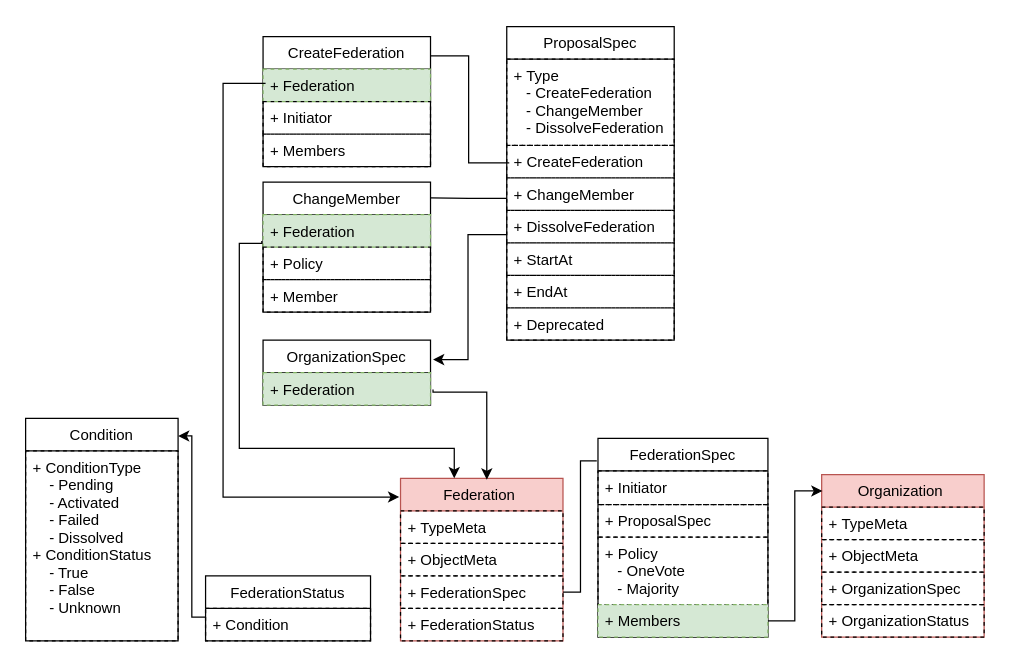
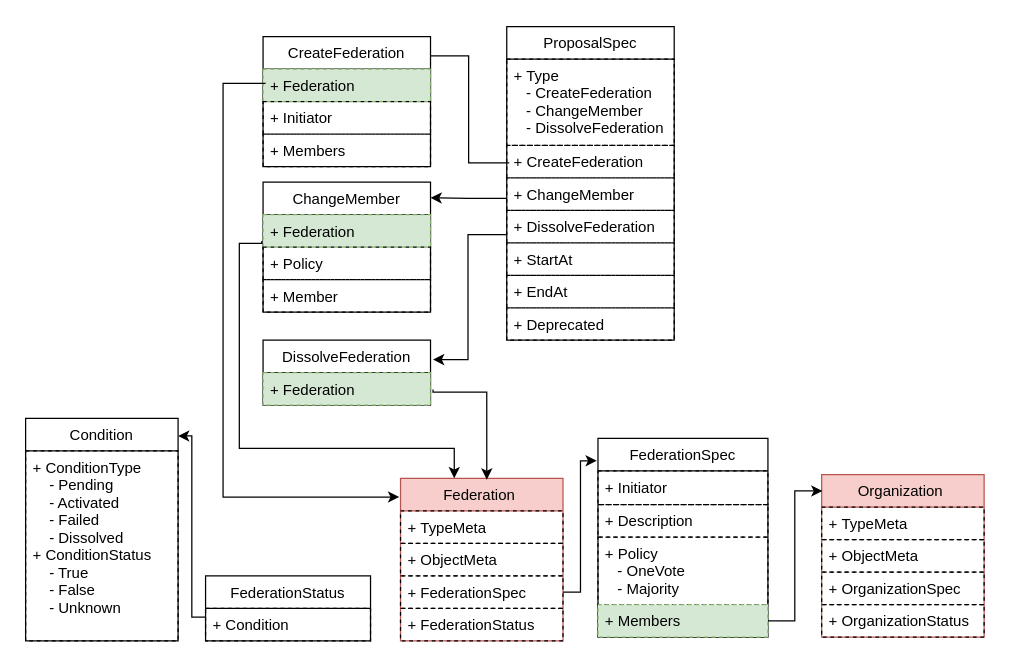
edge "+ ChangeMember" -- "ChangeMember": arrowhead none -> classic
node "OrganizationSpec": label "OrganizationSpec" -> "DissolveFederation"
edge "FederationSpec" -- "+ FederationSpec": arrowhead none -> classic
node "+ ProposalSpec": label "+ ProposalSpec" -> "+ Description"
